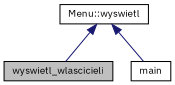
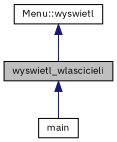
edge "main" -> "Menu::wyswietl": now "main" -> "wyswietl_wlascicieli"
